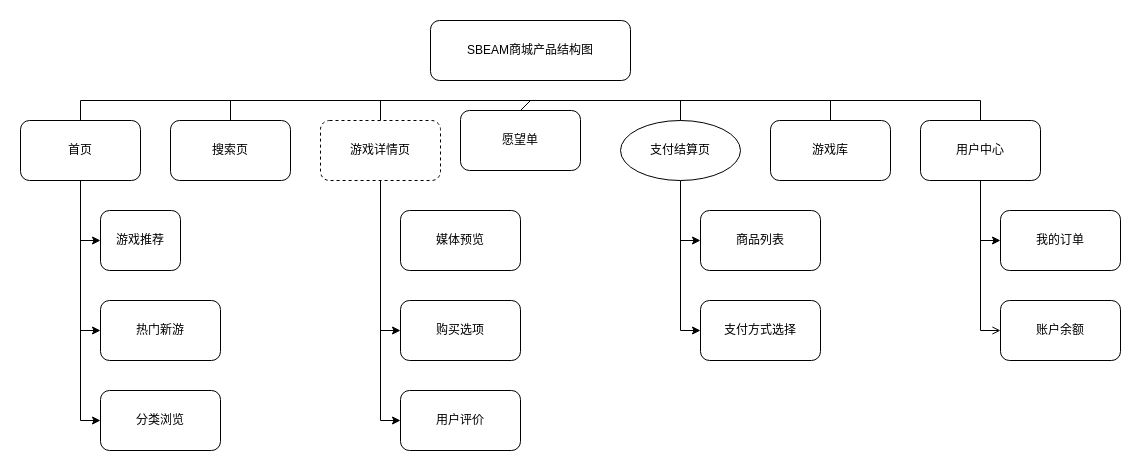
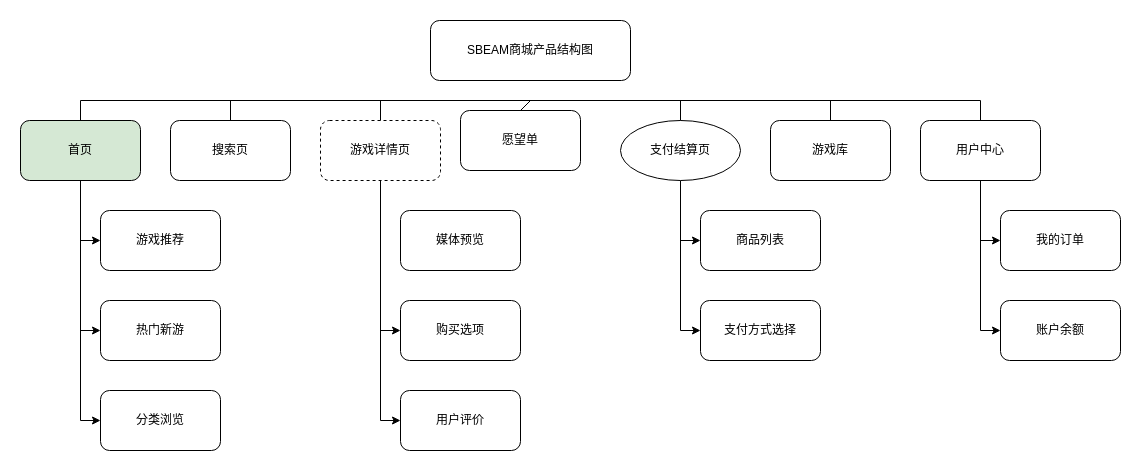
node "首页": fillcolor #ffffff -> #d5e8d4
node "游戏推荐": size 80x60 -> 120x60
edge "用户中心" -> "账户余额": arrowhead open -> classic
